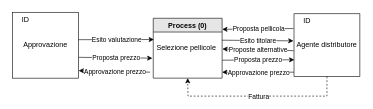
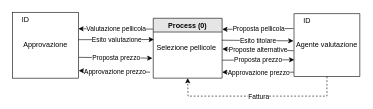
edge "Process (0)" -> "Approvazione": added, label "Valutazione pellicola"
node "Agente distributore": label "Agente distributore" -> "Agente valutazione"
